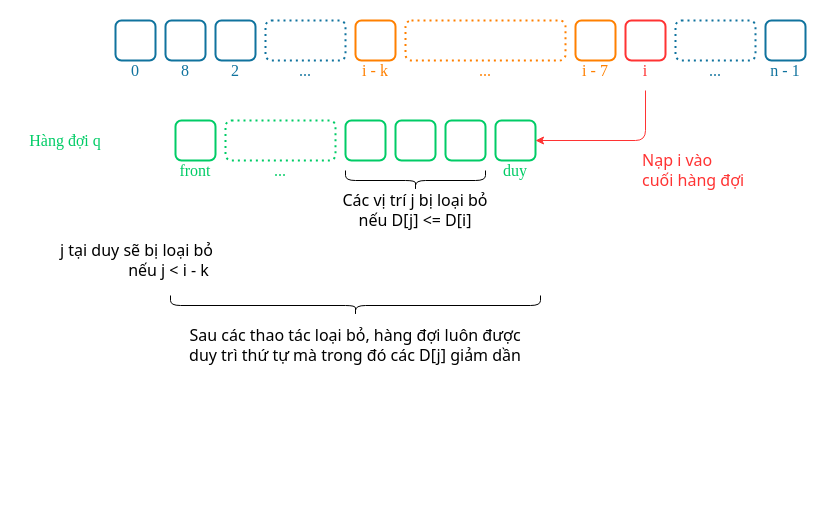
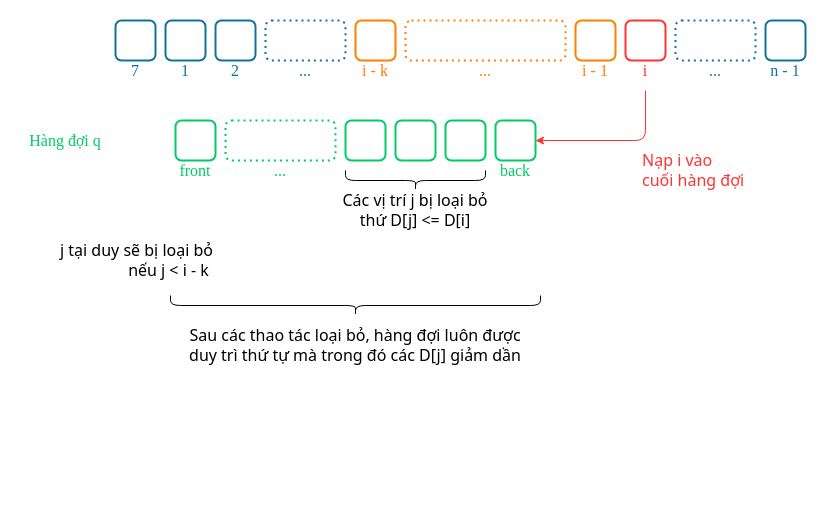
node "0": label "0" -> "7"
node "8": label "8" -> "1"
node "i - 7": label "i - 7" -> "i - 1"
node "duy": label "duy" -> "back"
node "Các vị trí j bị loại bỏ nếu D[j] <= D[i]": label "Các vị trí j bị loại bỏ nếu D[j] <= D[i]" -> "Các vị trí j bị loại bỏ thứ D[j] <= D[i]"
